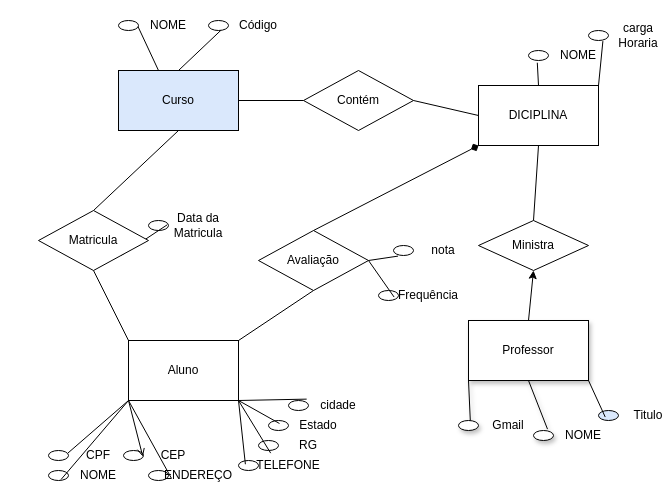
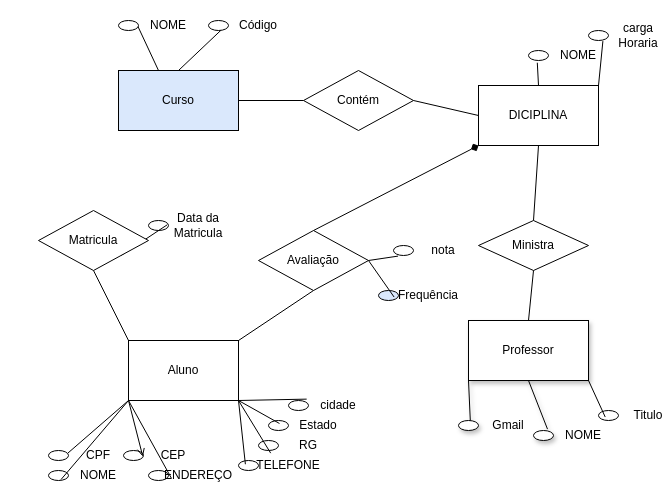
edge "Curso" -- "Matricula": removed
edge "Professor" -> "Ministra": arrowhead classic -> none
node "Frequência": fillcolor #ffffff -> #dae8fc
node "Titulo": fillcolor #dae8fc -> #ffffff
